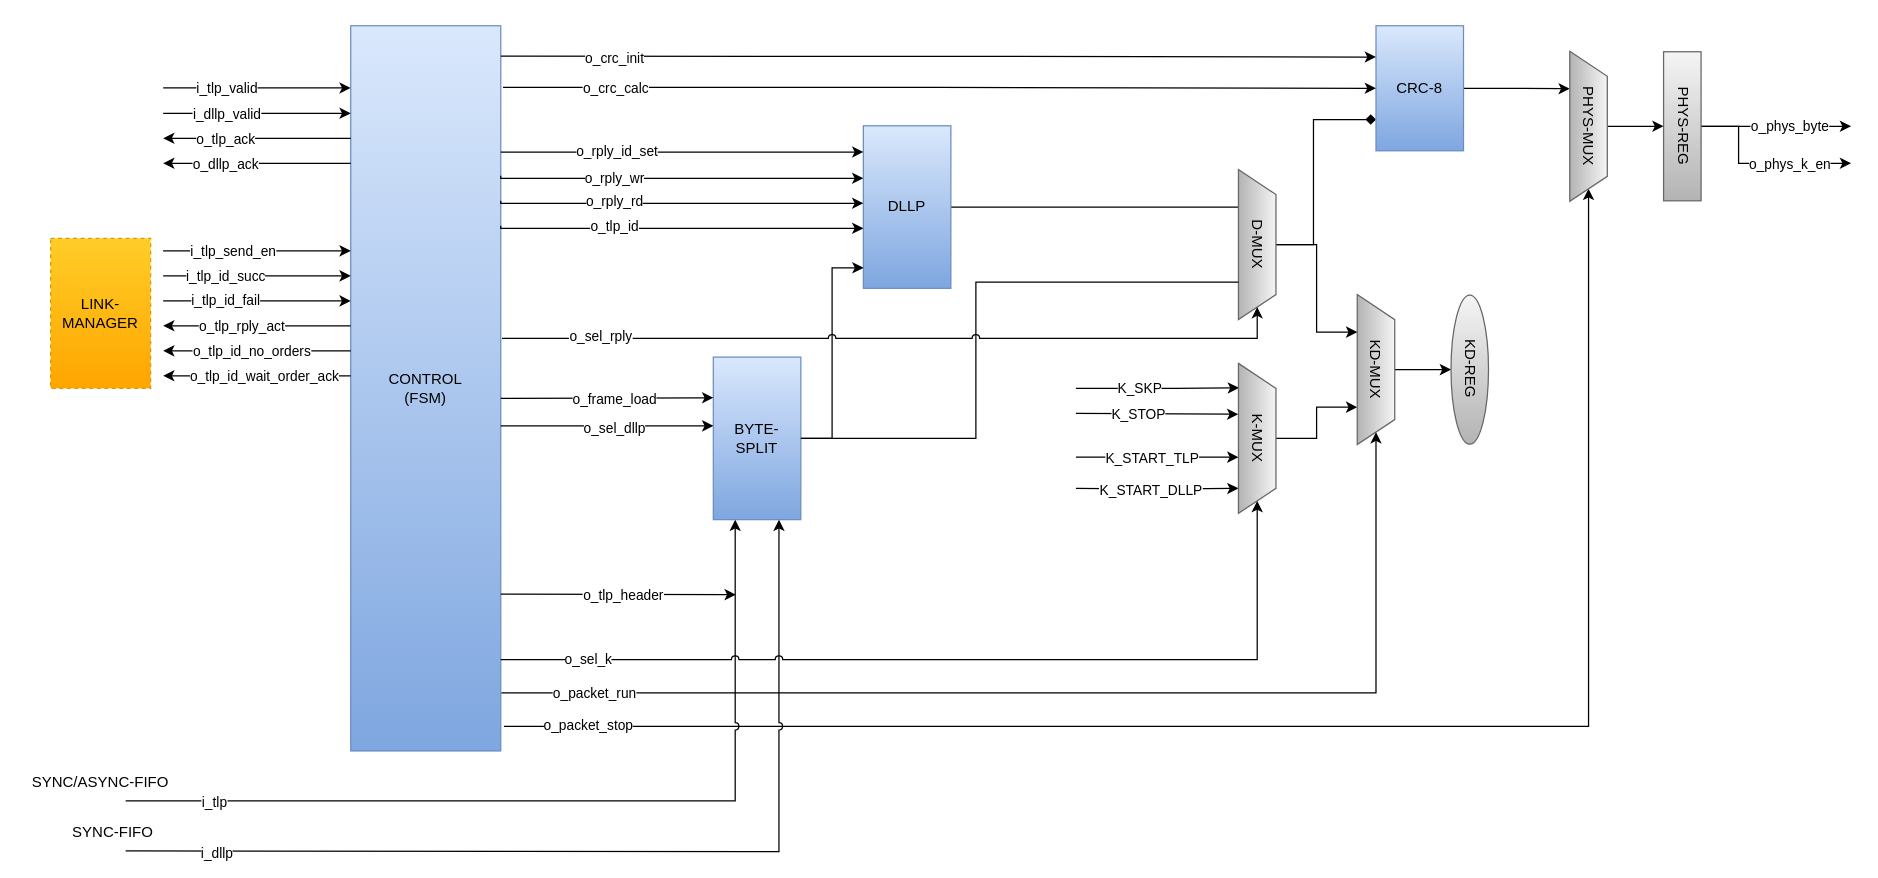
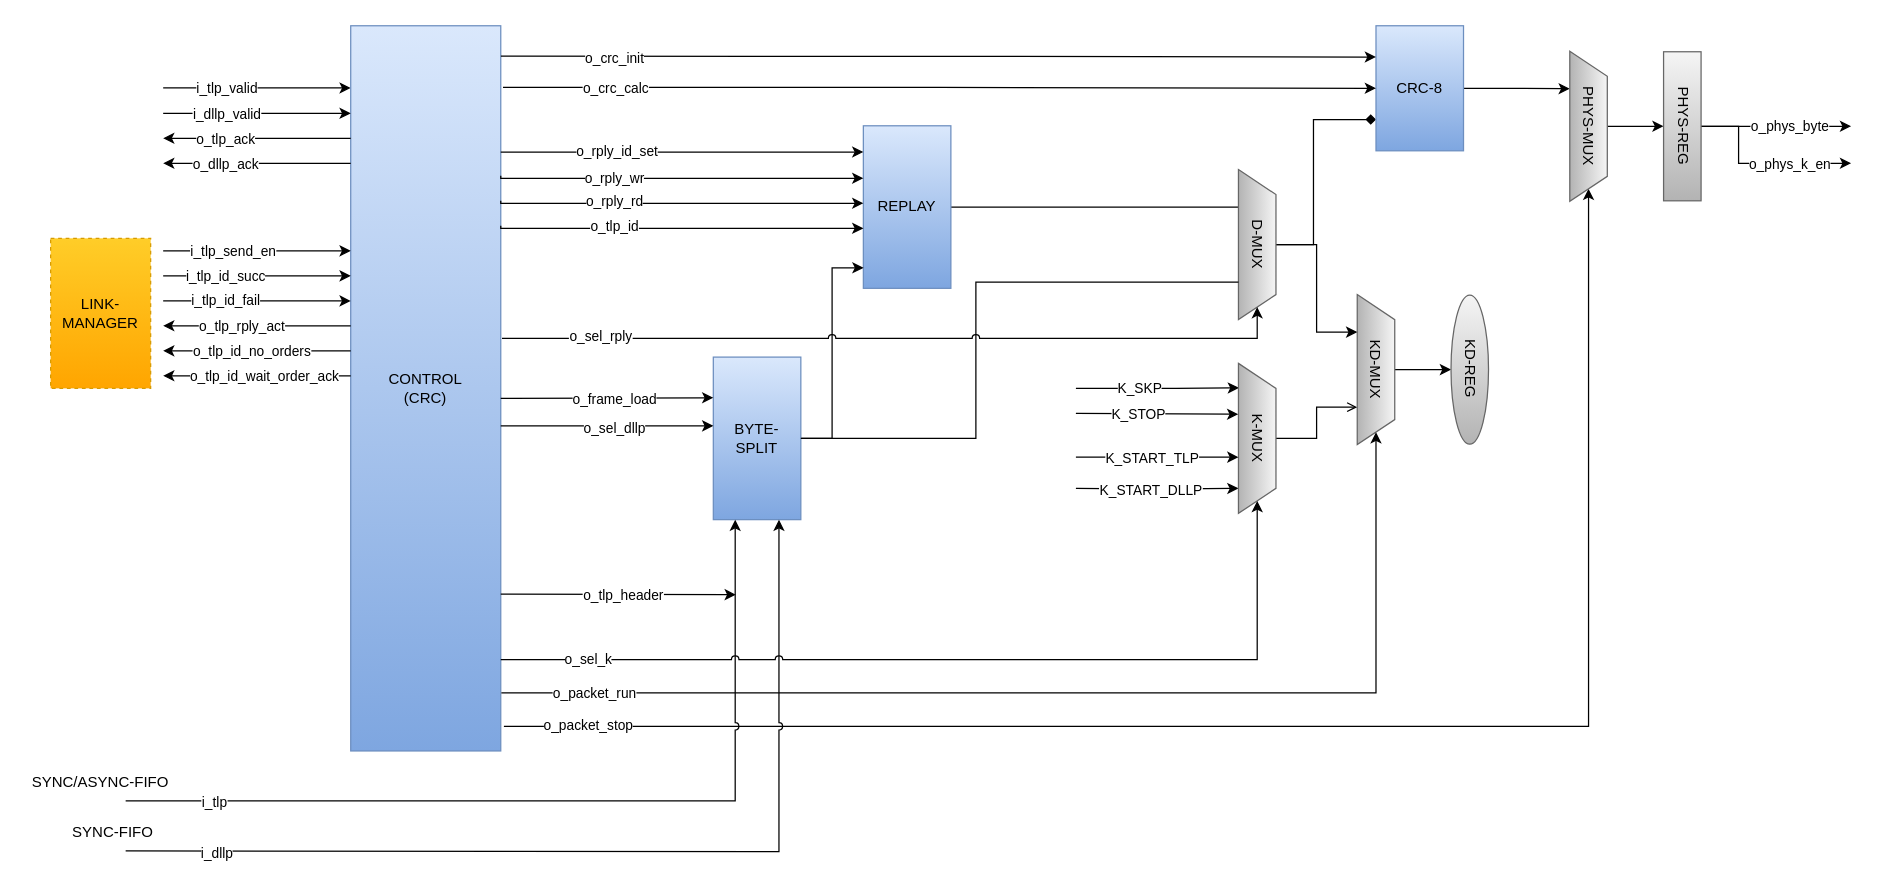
node "DLLP": label "DLLP" -> "REPLAY"
node "CONTROL (FSM)": label "CONTROL (FSM)" -> "CONTROL (CRC)"
edge "K-MUX" -> "KD-MUX": arrowhead classic -> open
